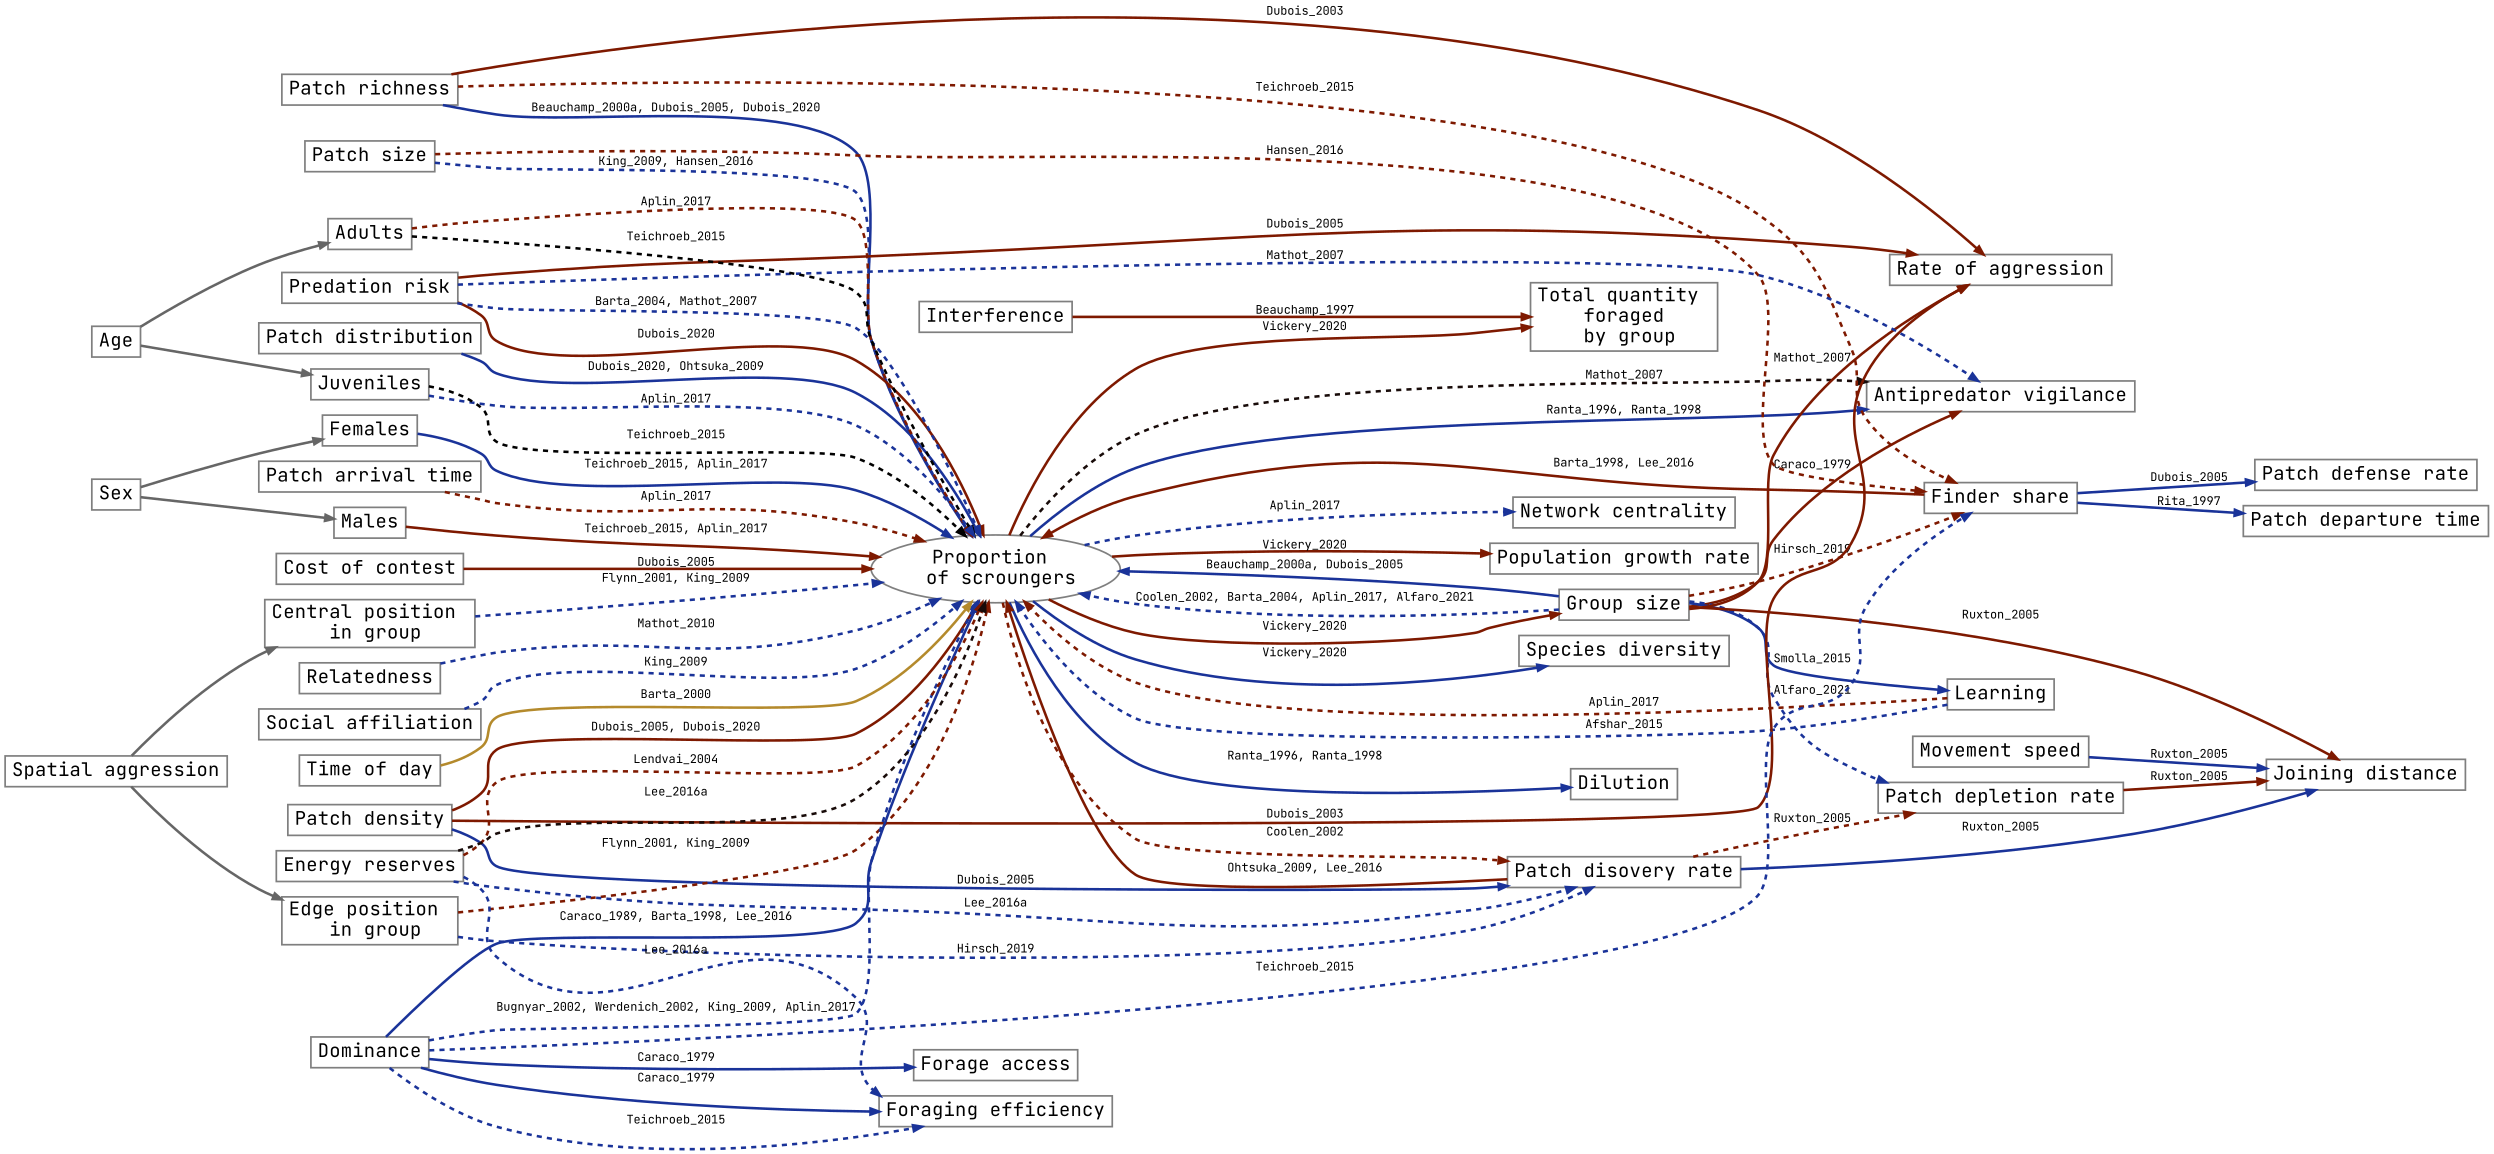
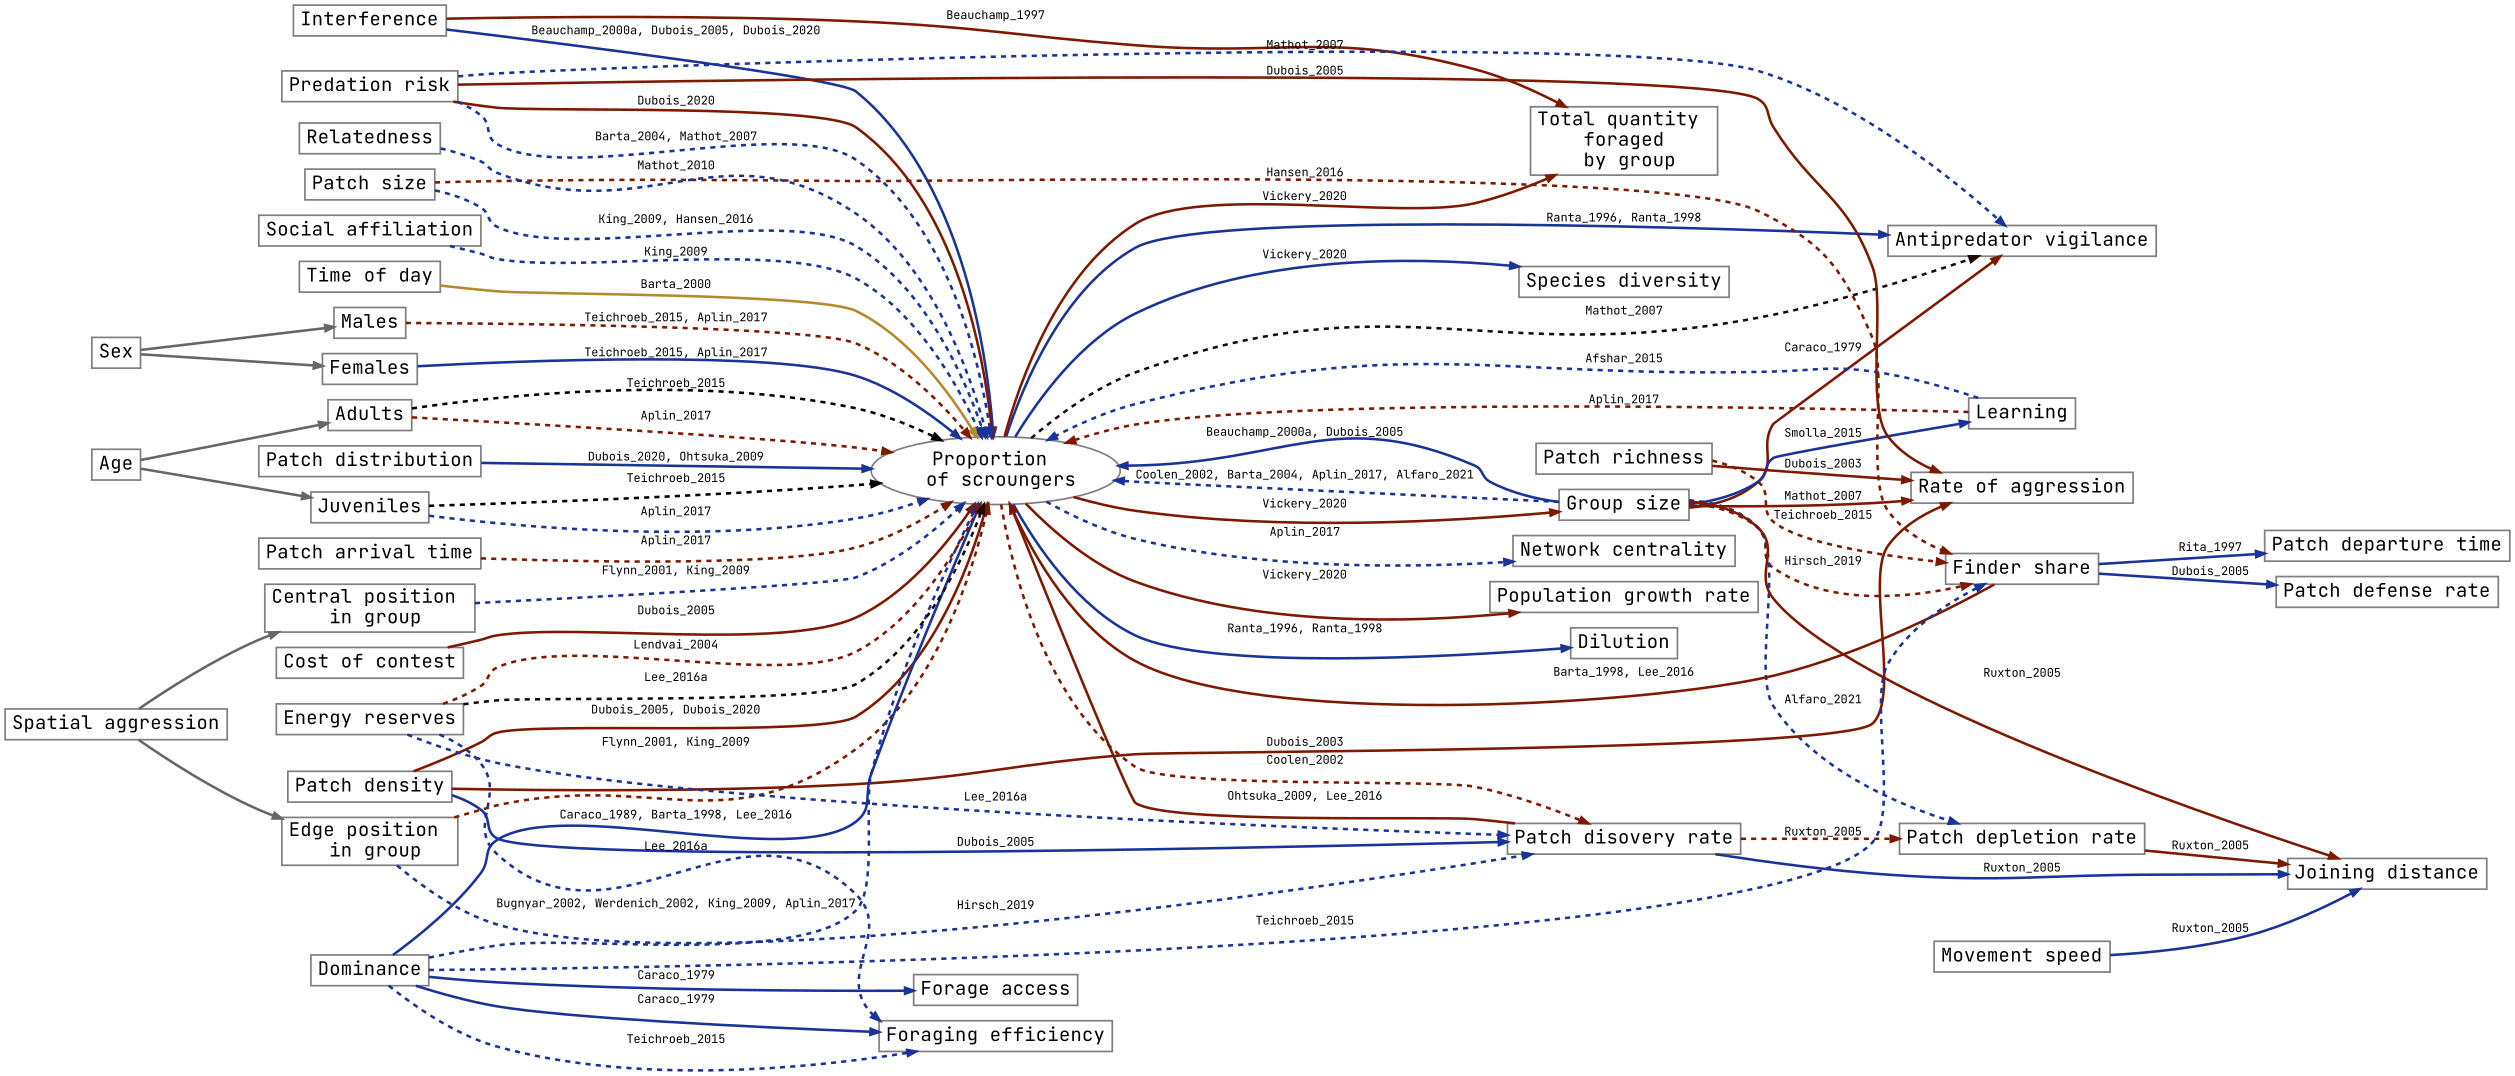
edge "Patch richness" -> "Proportion of scroungers": now "Interference" -> "Proportion of scroungers"
edge "Males" -> "Proportion of scroungers": style solid -> dashed
